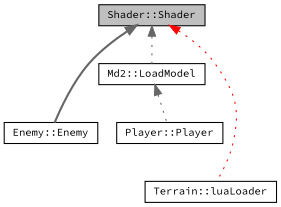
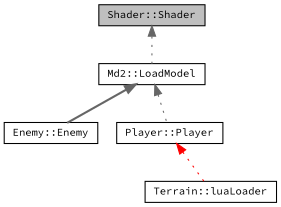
edge "Enemy::Enemy" -> "Shader::Shader": now "Enemy::Enemy" -> "Md2::LoadModel"
edge "Terrain::luaLoader" -> "Shader::Shader": now "Terrain::luaLoader" -> "Player::Player"
